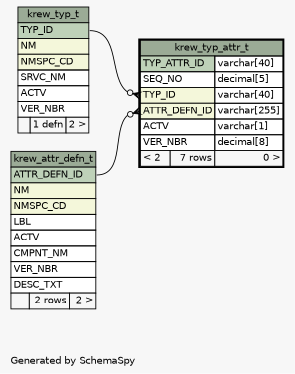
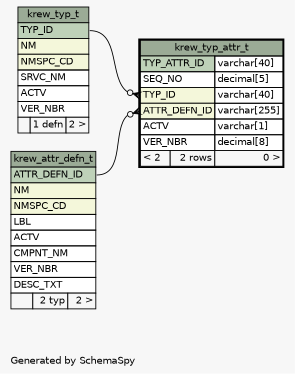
node "krew_typ_attr_t": text "7 rows" -> "2 rows"
node "krew_attr_defn_t": text "2 rows" -> "2 typ"
